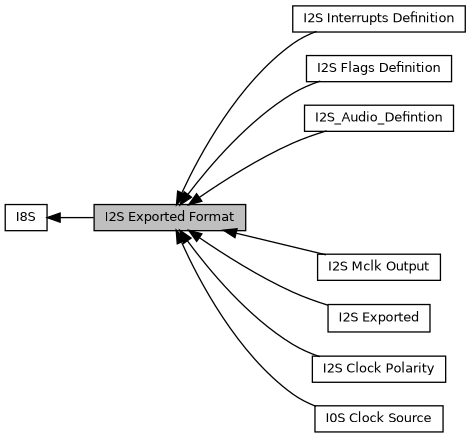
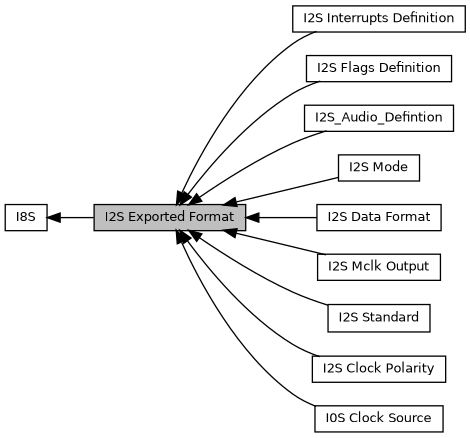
node "I2S Mode": added
node "I2S Data Format": added
node "I2S Exported": label "I2S Exported" -> "I2S Standard"
